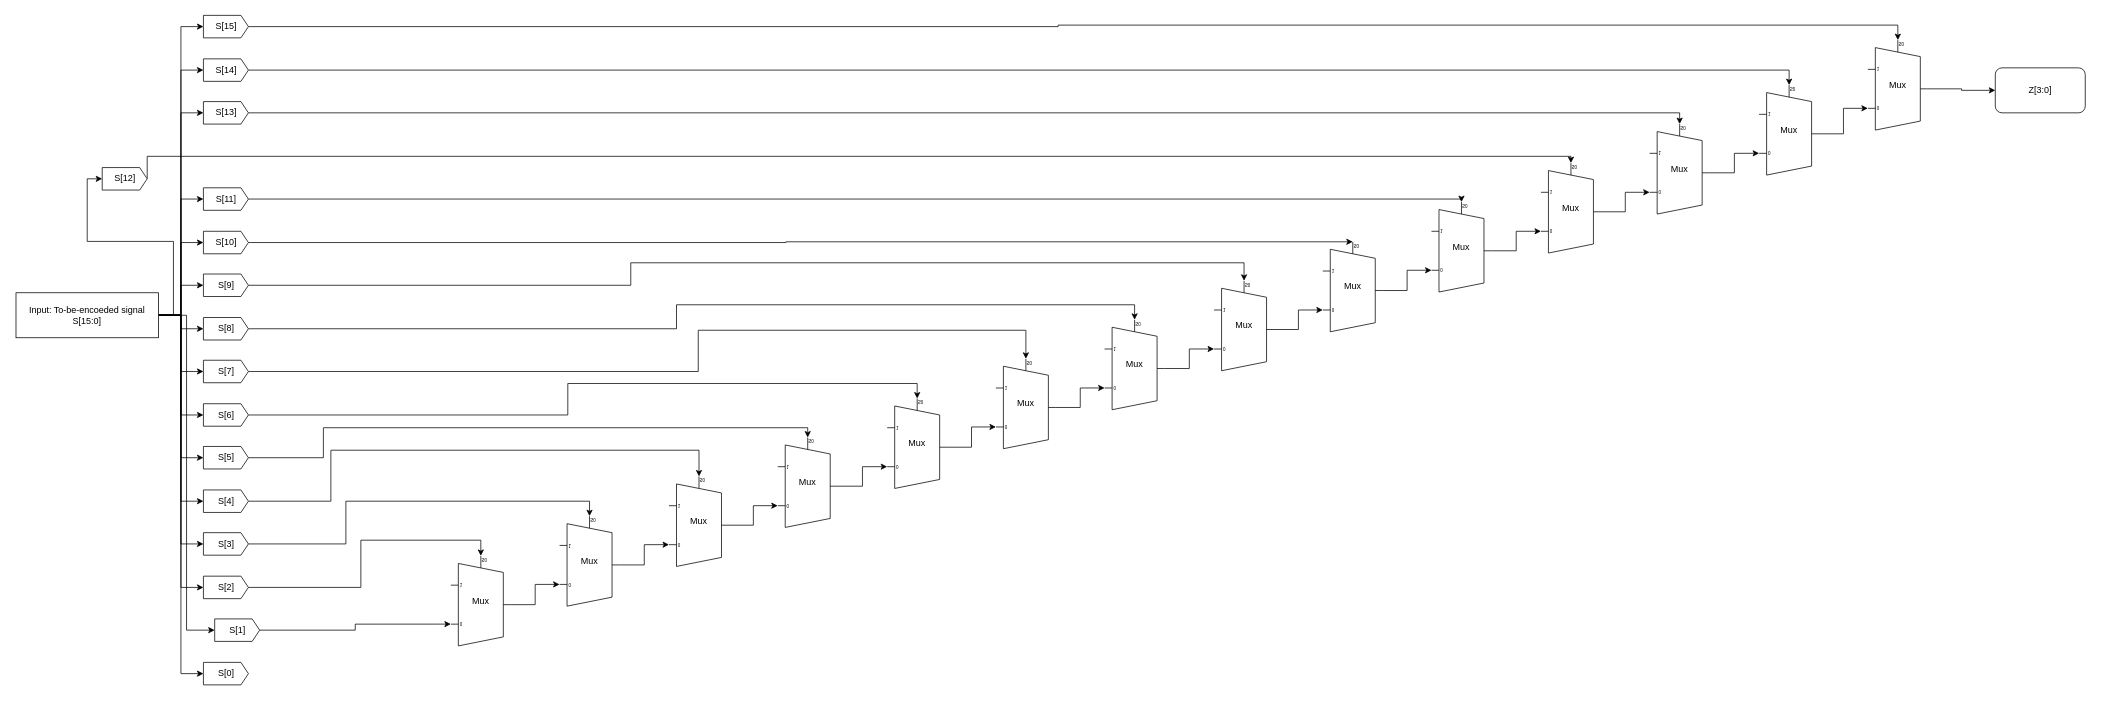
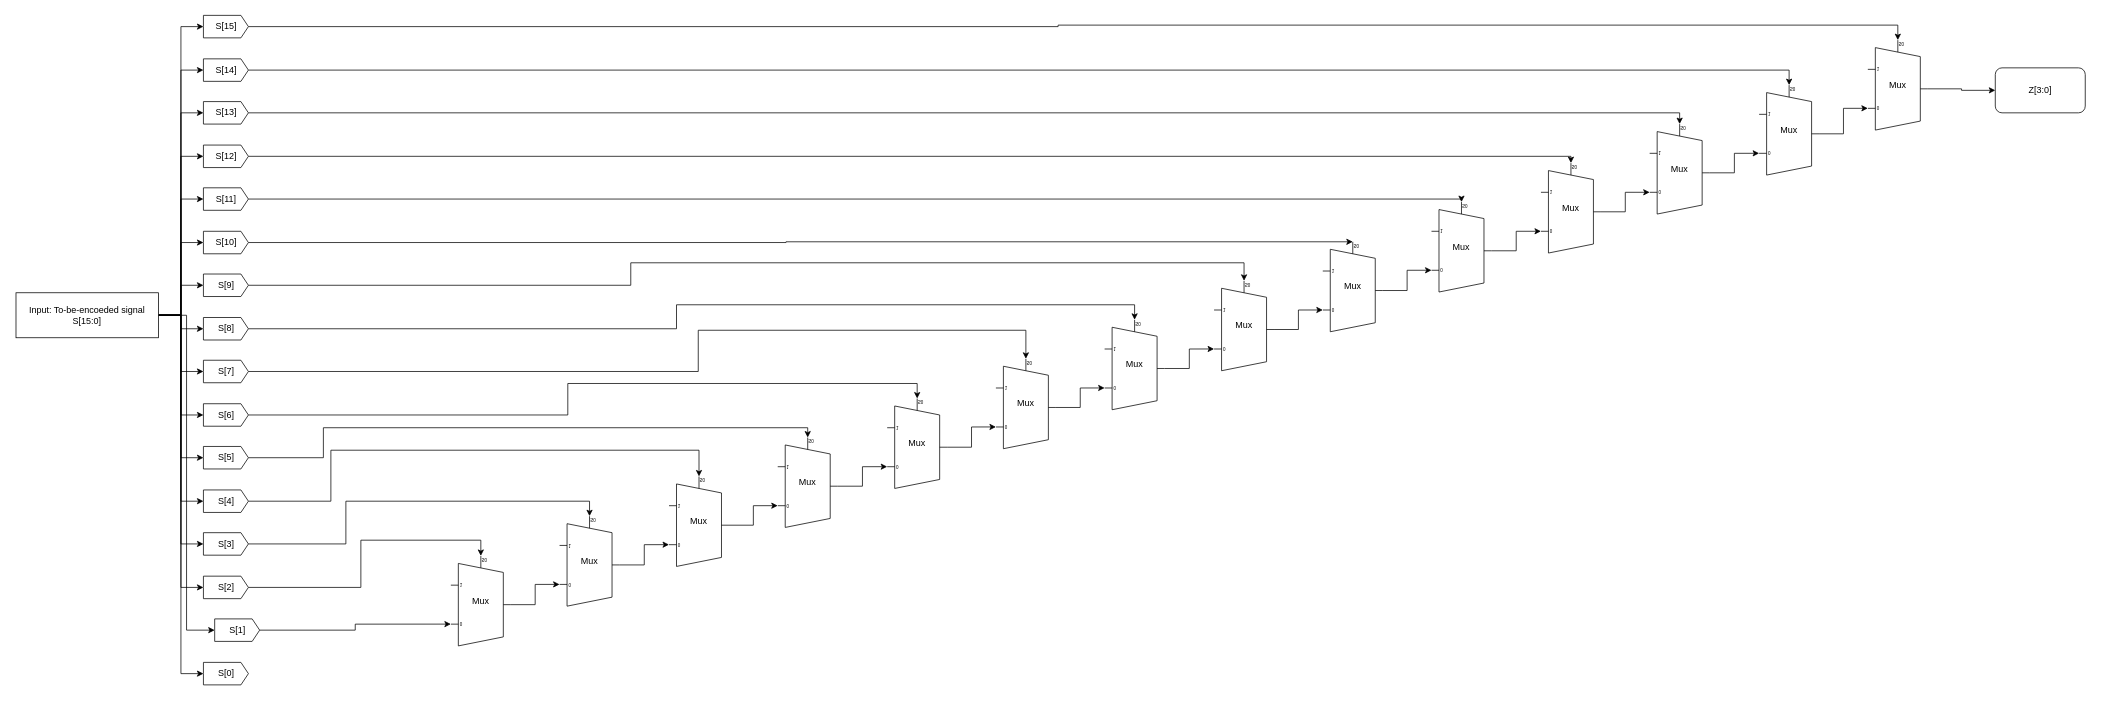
node "S[12]": moved (124, 179) -> (225, 156)
